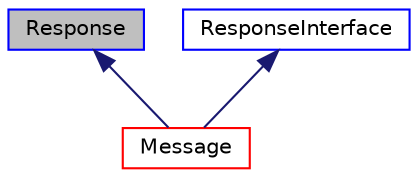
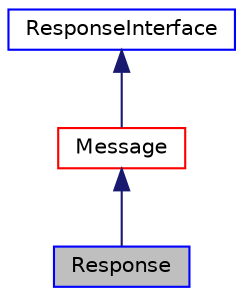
edge "Message" -> "Response": reversed
